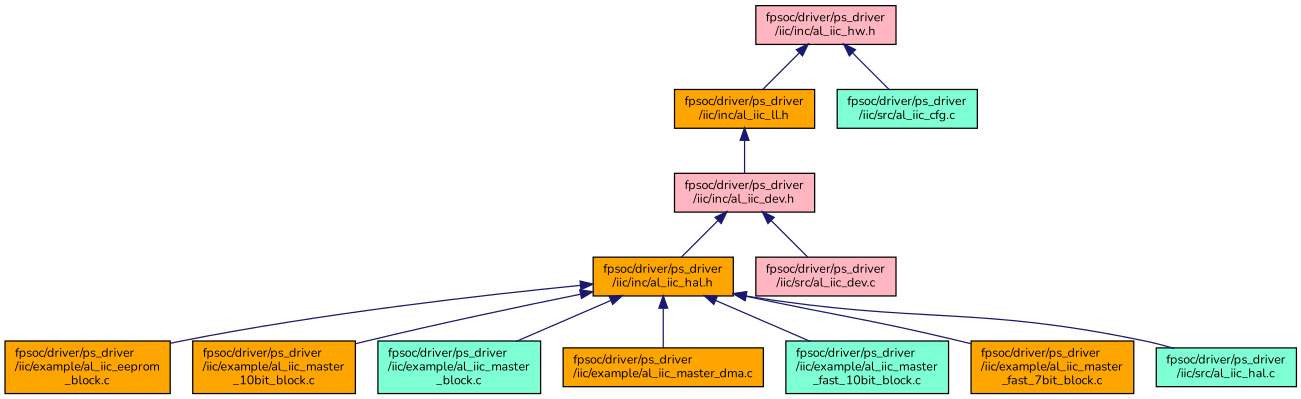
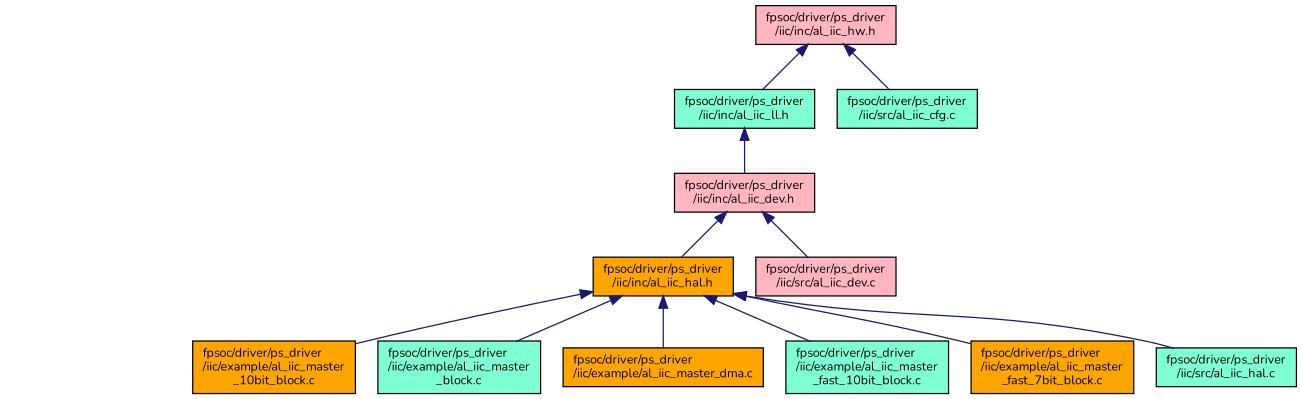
node "fpsoc/driver/ps_driver /iic/inc/al_iic_ll.h": fillcolor orange -> aquamarine
node "fpsoc/driver/ps_driver /iic/example/al_iic_eeprom _block.c": removed
